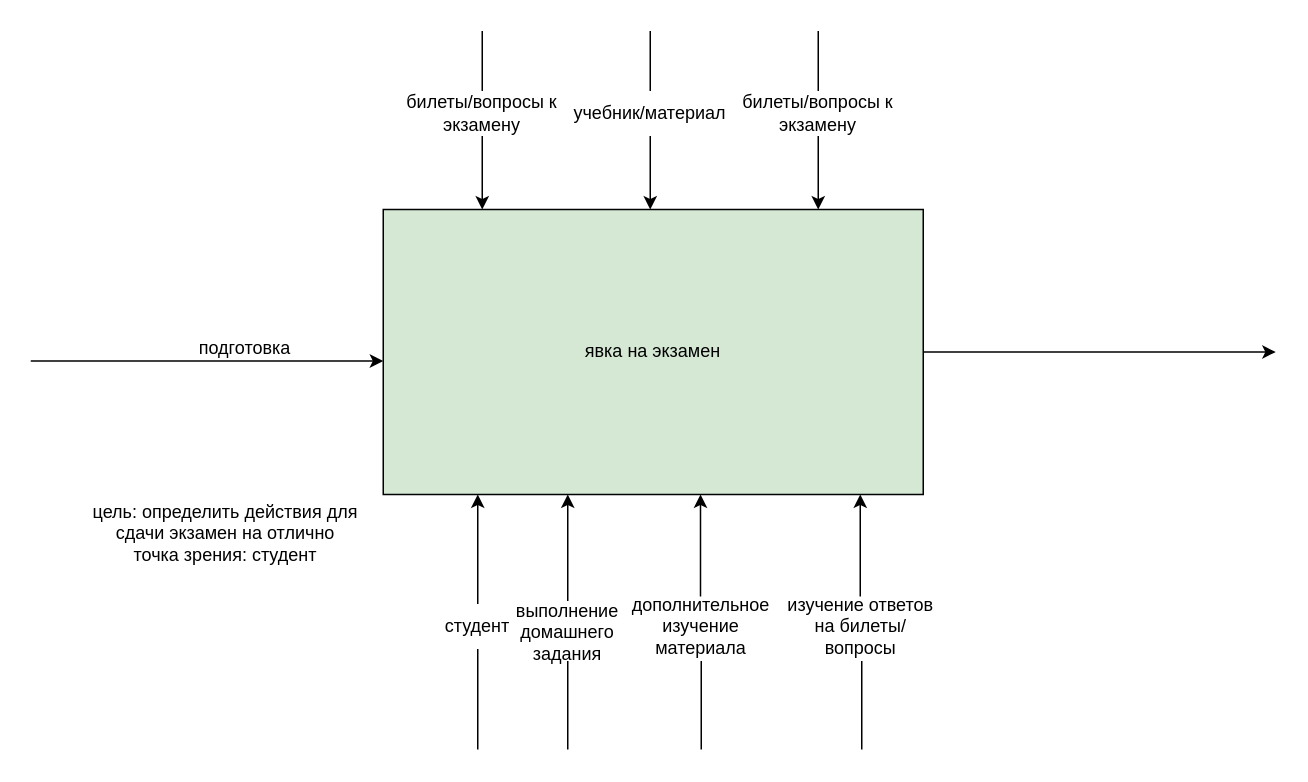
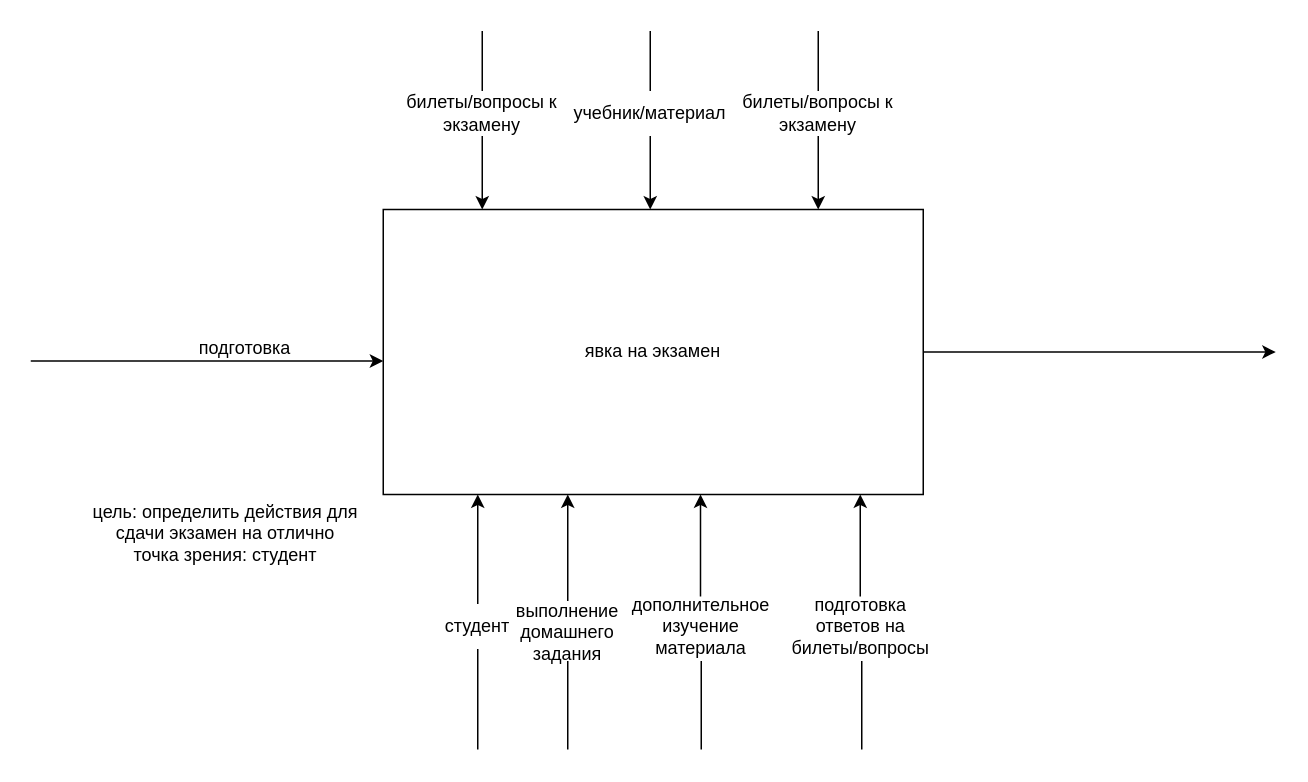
node "явка на экзамен": fillcolor #d5e8d4 -> #ffffff
node "изучение ответов на билеты/вопросы": label "изучение ответов на билеты/вопросы" -> "подготовка ответов на билеты/вопросы"
